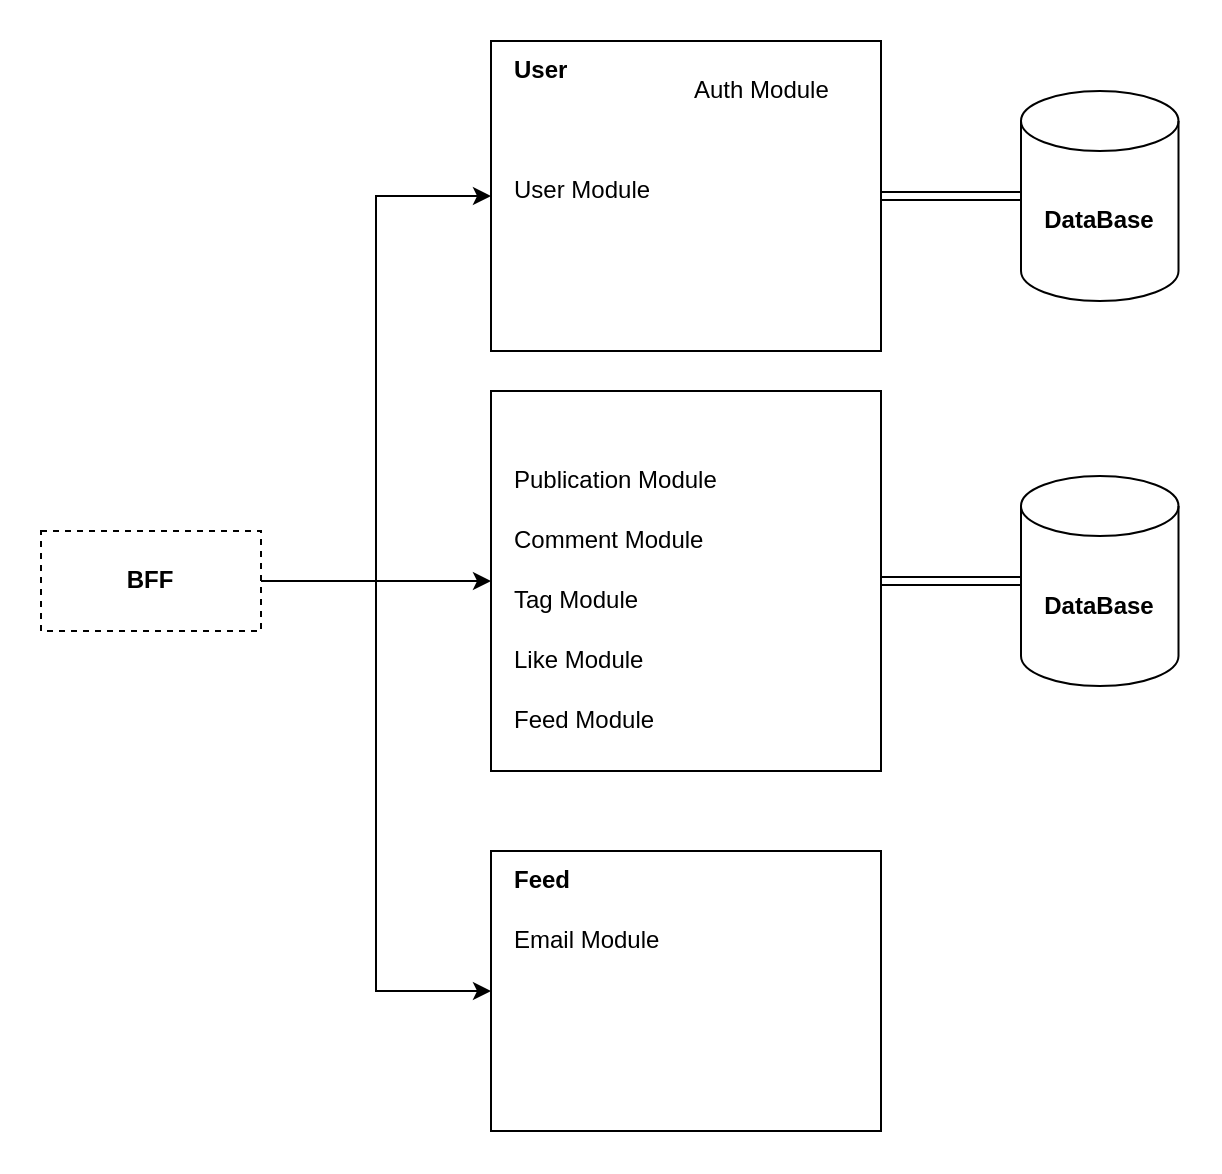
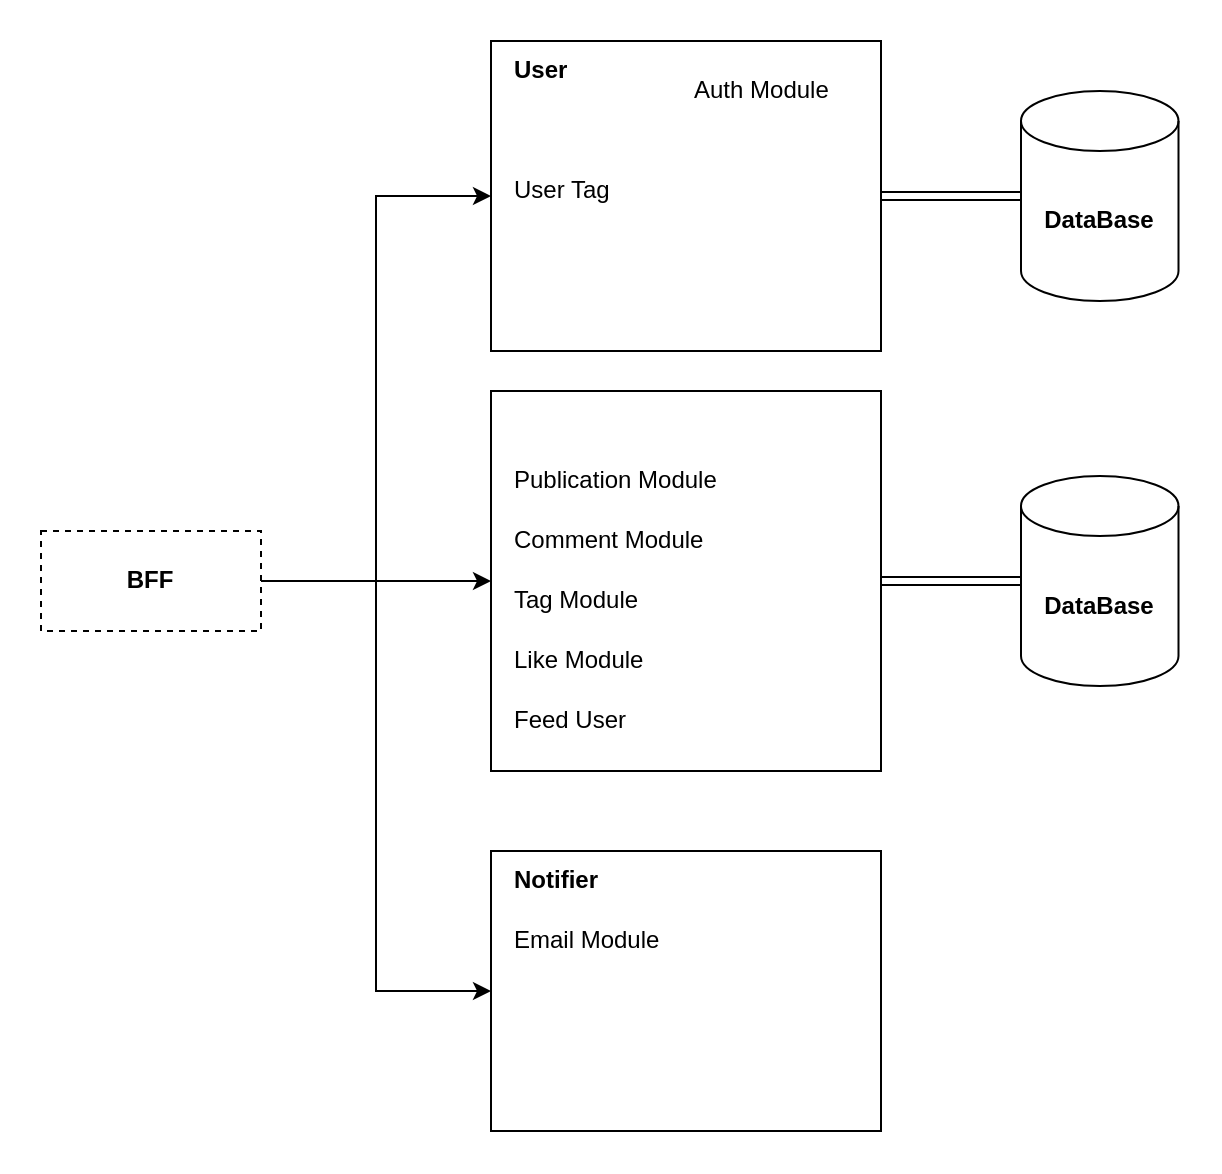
node "User Module": label "User Module" -> "User Tag"
node "Feed Module": label "Feed Module" -> "Feed User"
node "Feed": label "Feed" -> "Notifier"
